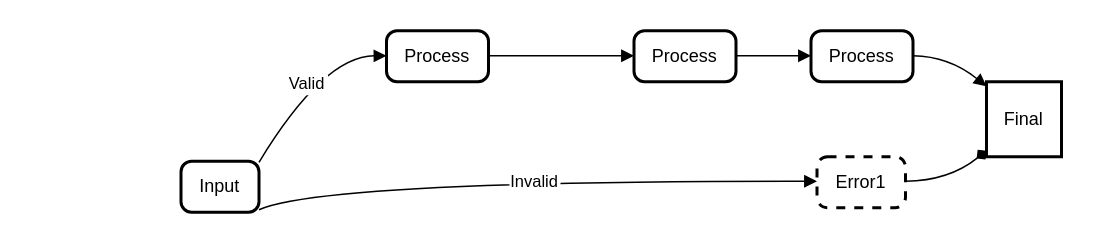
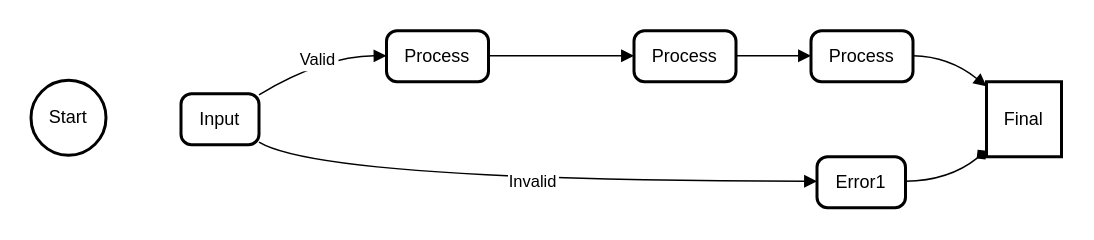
node "Start": added
node "Error1": style dashed -> solid
node "Input": moved (220, 187) -> (220, 119)
